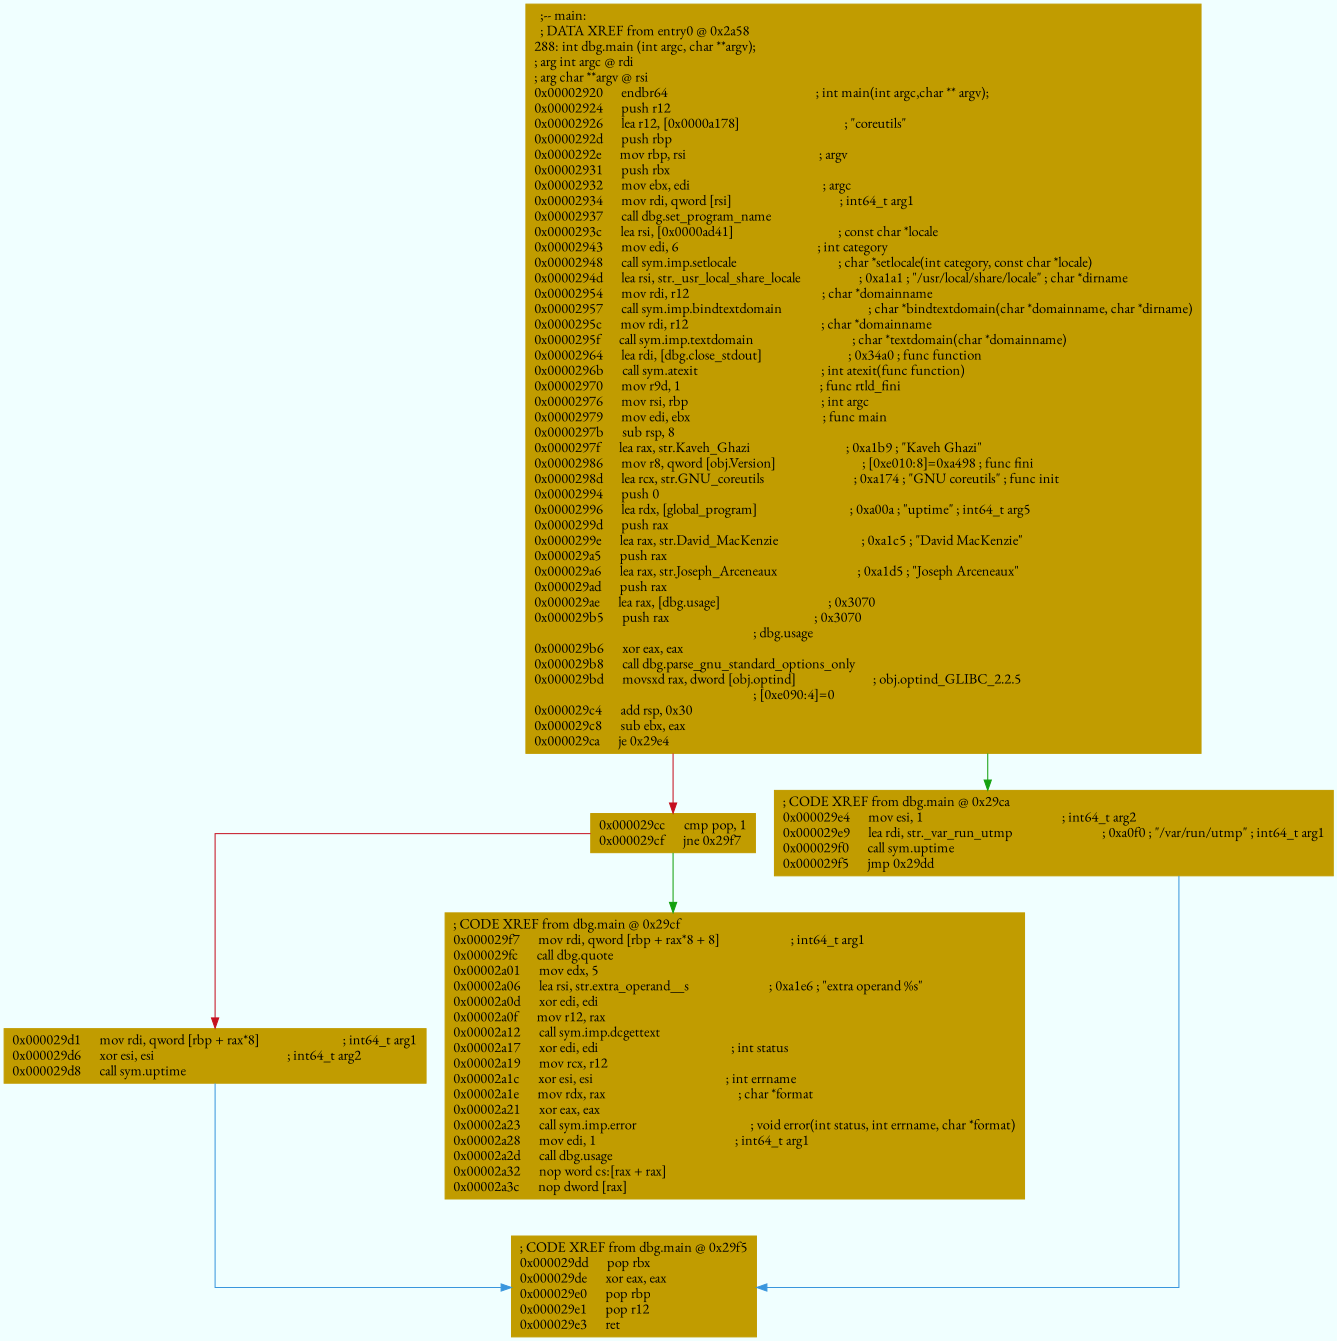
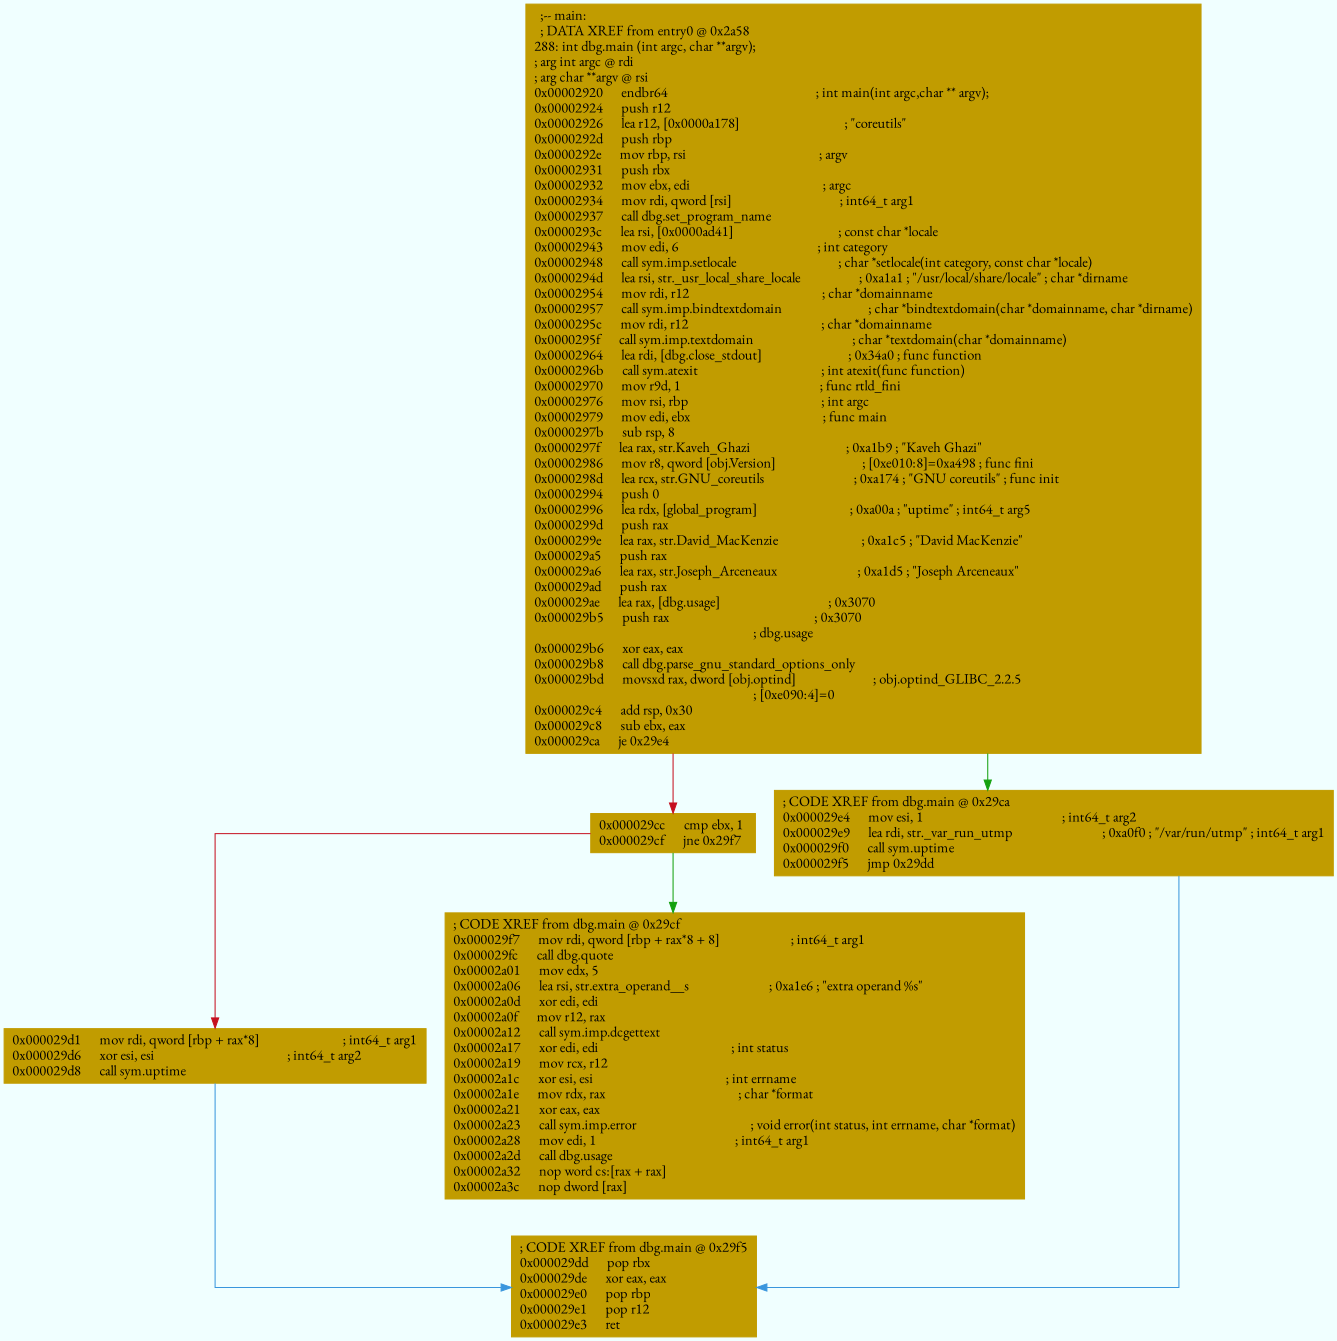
node "0x000029cc      cmp pop, 1 0x000029cf      jne 0x29f7": label "0x000029cc      cmp pop, 1 0x000029cf      jne 0x29f7" -> "0x000029cc      cmp ebx, 1 0x000029cf      jne 0x29f7"
